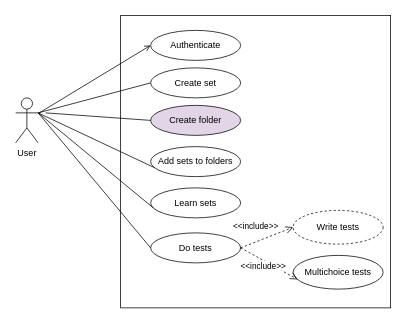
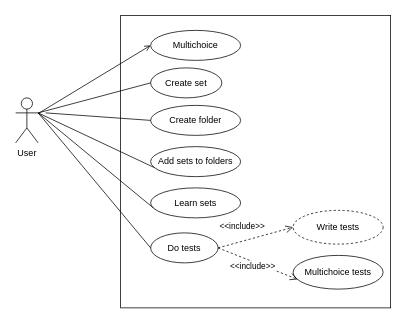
node "Authenticate": label "Authenticate" -> "Multichoice"
node "Create set": size 90x30 -> 71x30
node "Create folder": fillcolor #e1d5e7 -> #ffffff
node "Do tests": size 90x30 -> 68x30
